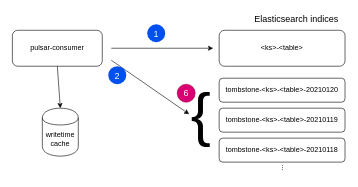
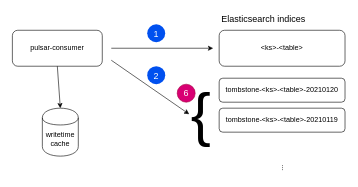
node "Elasticsearch indices": moved (297, 18) -> (264, 18)
node "2": moved (117, 75) -> (156, 75)
node "tombstone-<ks>-<table>-20210118": removed
